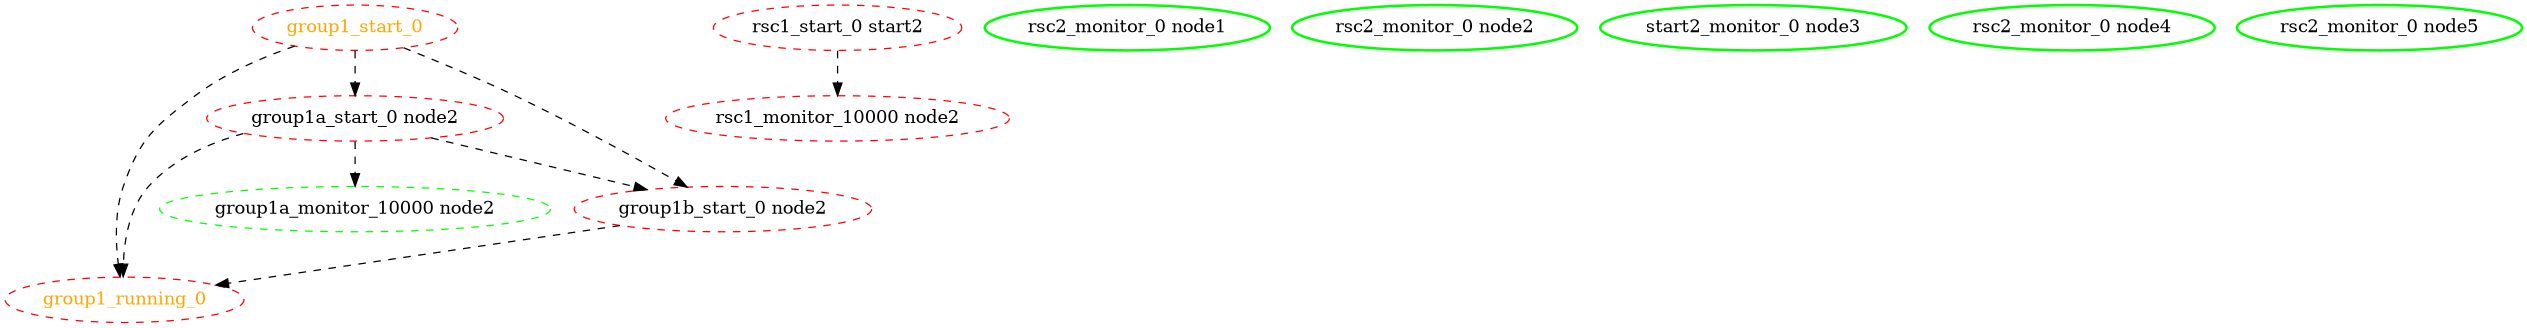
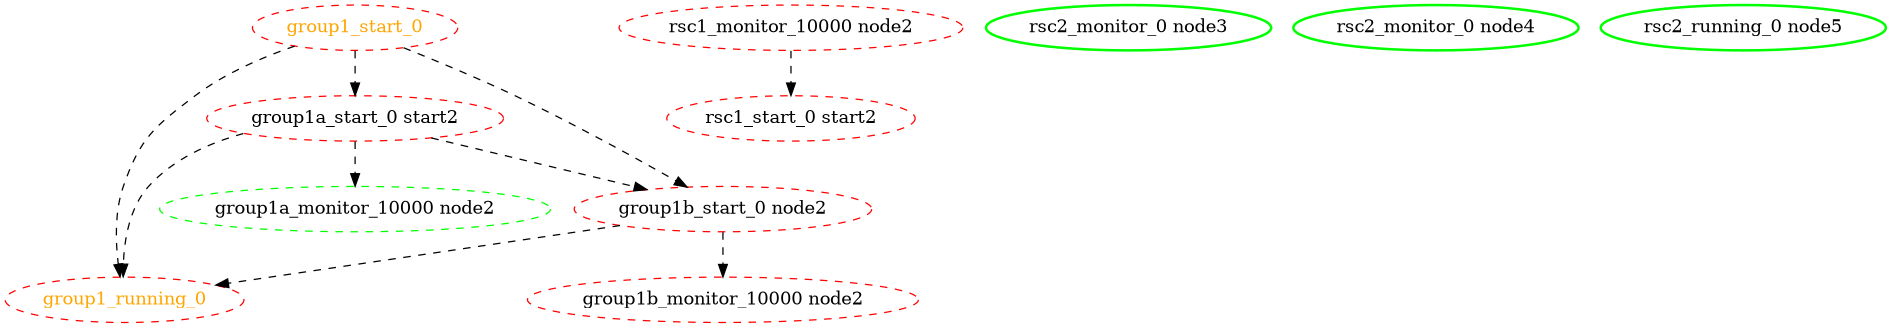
node "rsc2_monitor_0 node1": removed
node "rsc2_monitor_0 node2": removed
node "start2_monitor_0 node3": label "start2_monitor_0 node3" -> "rsc2_monitor_0 node3"
node "rsc2_monitor_0 node5": label "rsc2_monitor_0 node5" -> "rsc2_running_0 node5"
edge "rsc1_start_0 start2" -> "rsc1_monitor_10000 node2": reversed
node "group1a_start_0 node2": label "group1a_start_0 node2" -> "group1a_start_0 start2"
node "group1b_monitor_10000 node2": added
